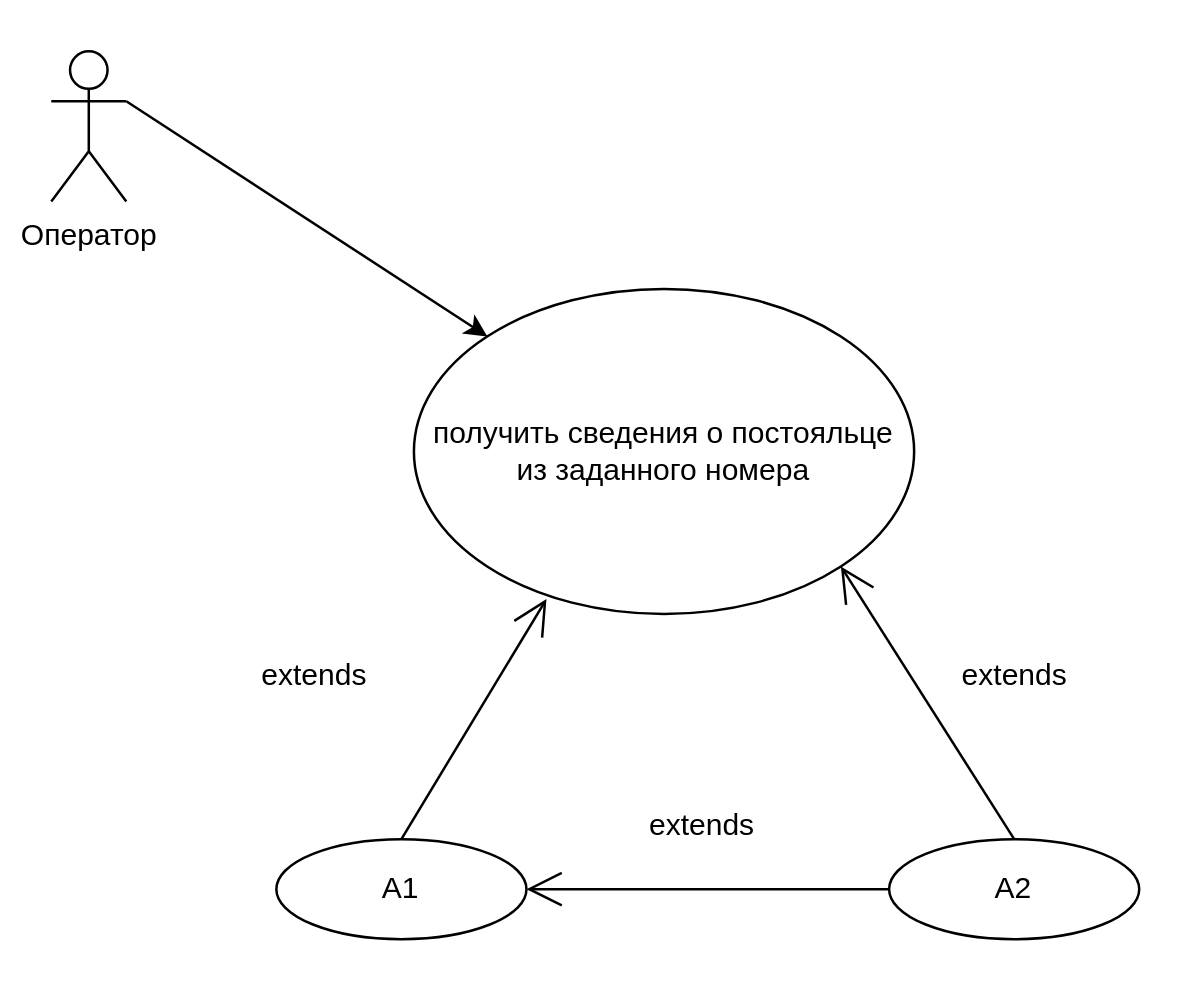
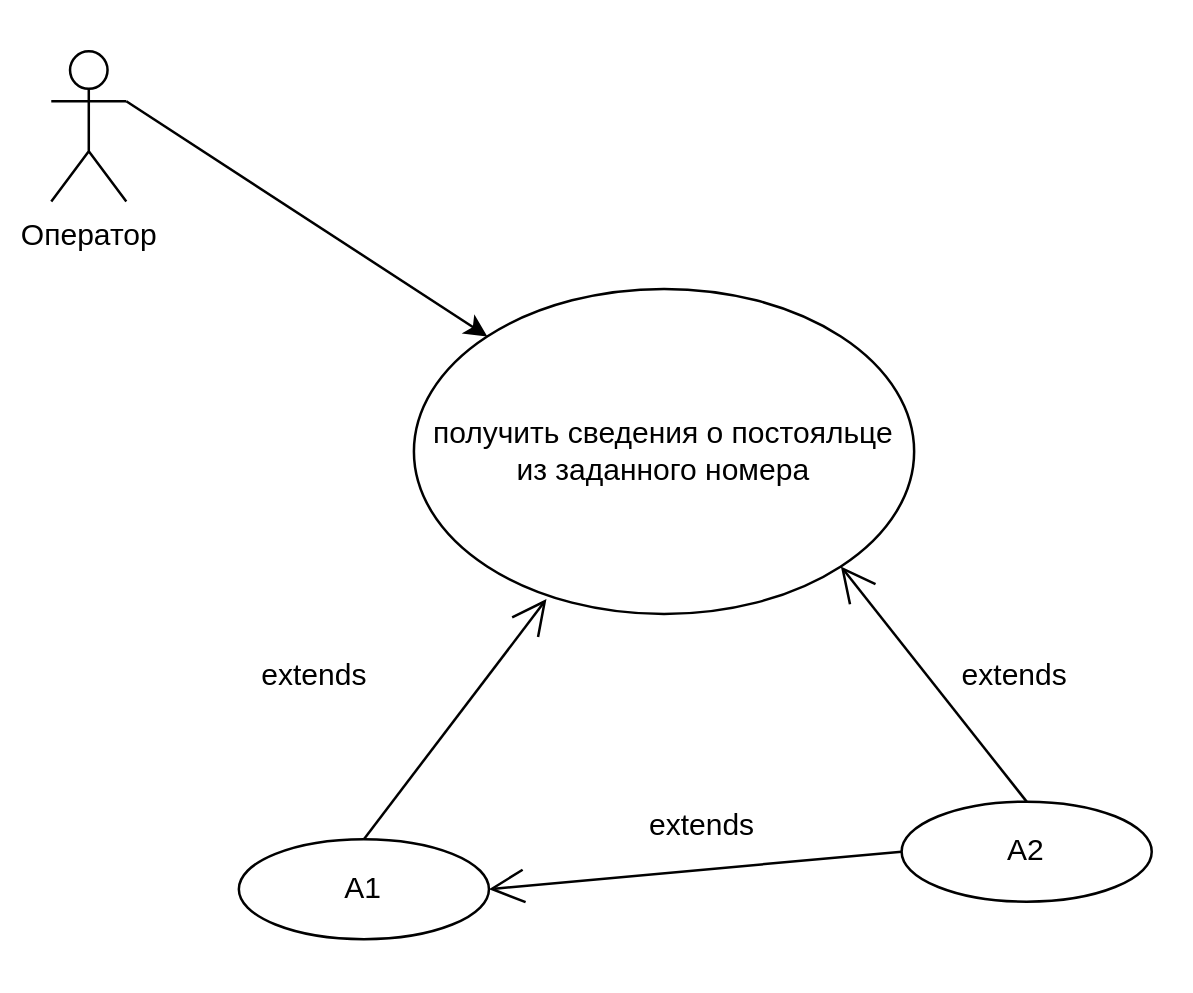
node "A1": moved (401, 889) -> (364, 889)
node "A2": moved (1014, 889) -> (1026, 851)
